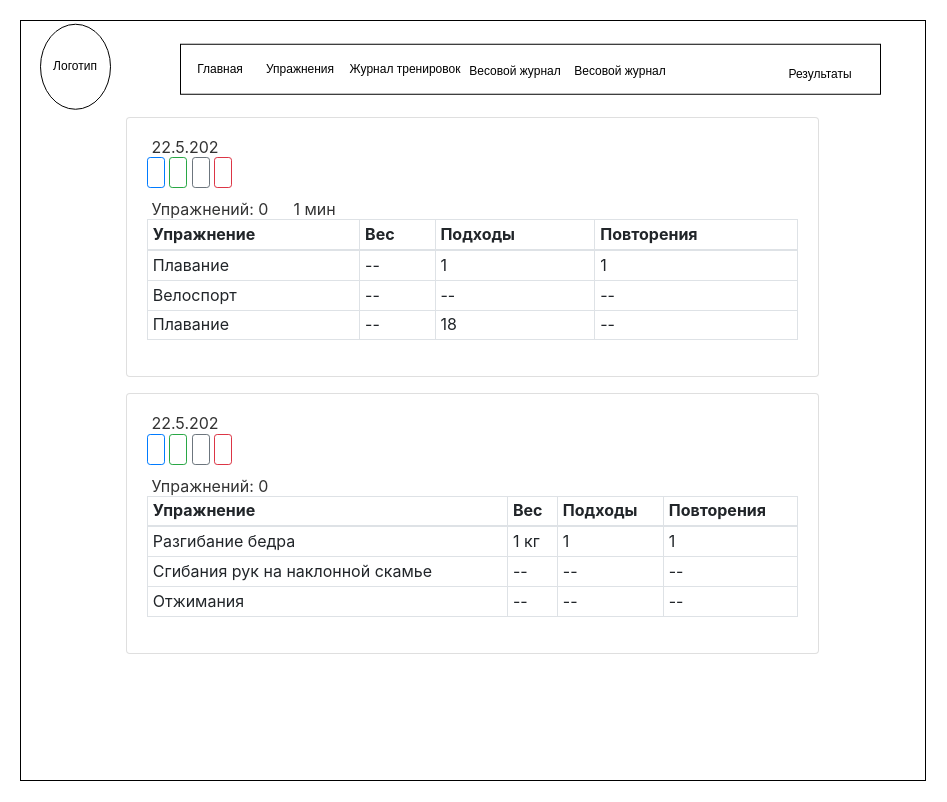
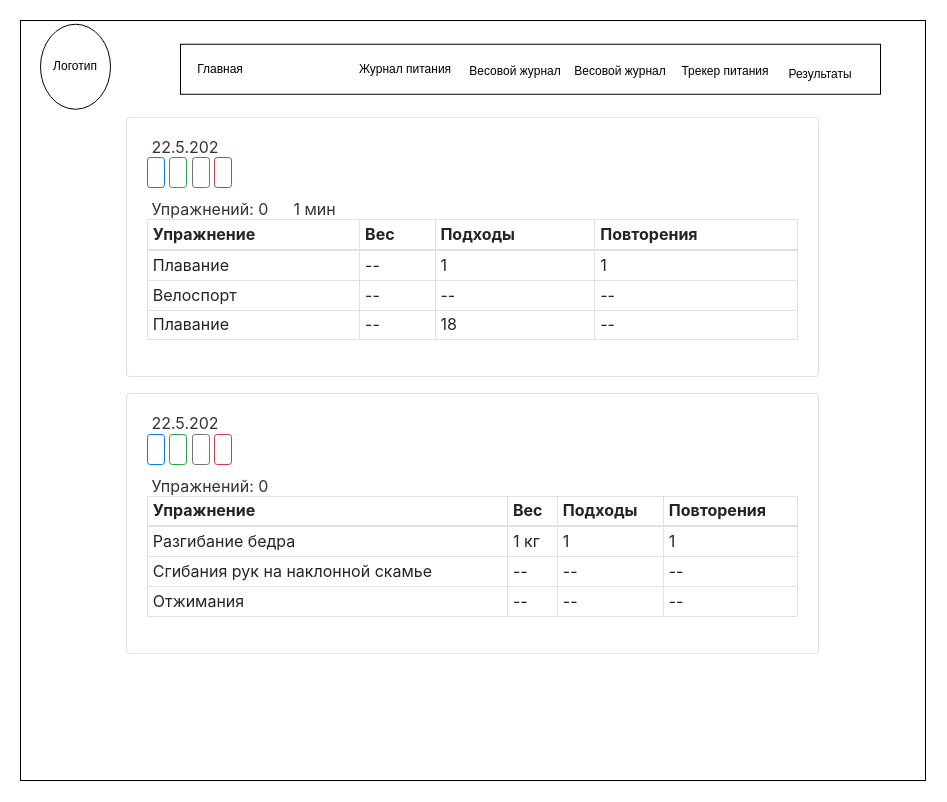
node "Упражнения": removed
node "Журнал тренировок": label "Журнал тренировок" -> "Журнал питания"
node "Трекер питания": added
